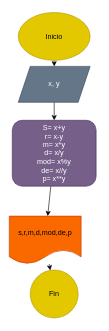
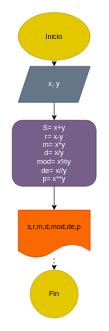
node "s,r,m,d,mod,de,p": moved (45, 240) -> (54, 234)
